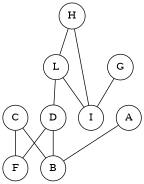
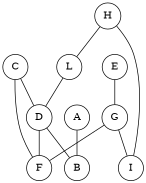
node "E": added
edge "L" -- "I": removed
edge "C" -- "B": now "C" -- "D"
edge "G" -- "F": added
